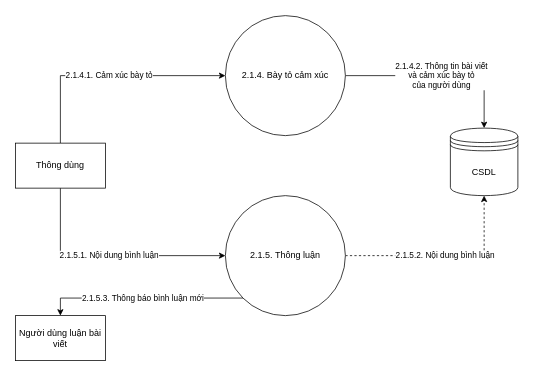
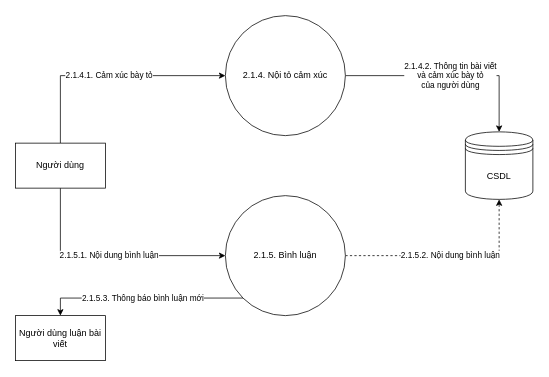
node "2.1.4. Bày tỏ cảm xúc": label "2.1.4. Bày tỏ cảm xúc" -> "2.1.4. Nội tỏ cảm xúc"
node "CSDL": moved (484, 162) -> (499, 165)
node "Thông dùng": label "Thông dùng" -> "Người dùng"
node "2.1.5. Thông luận": label "2.1.5. Thông luận" -> "2.1.5. Bình luận"
